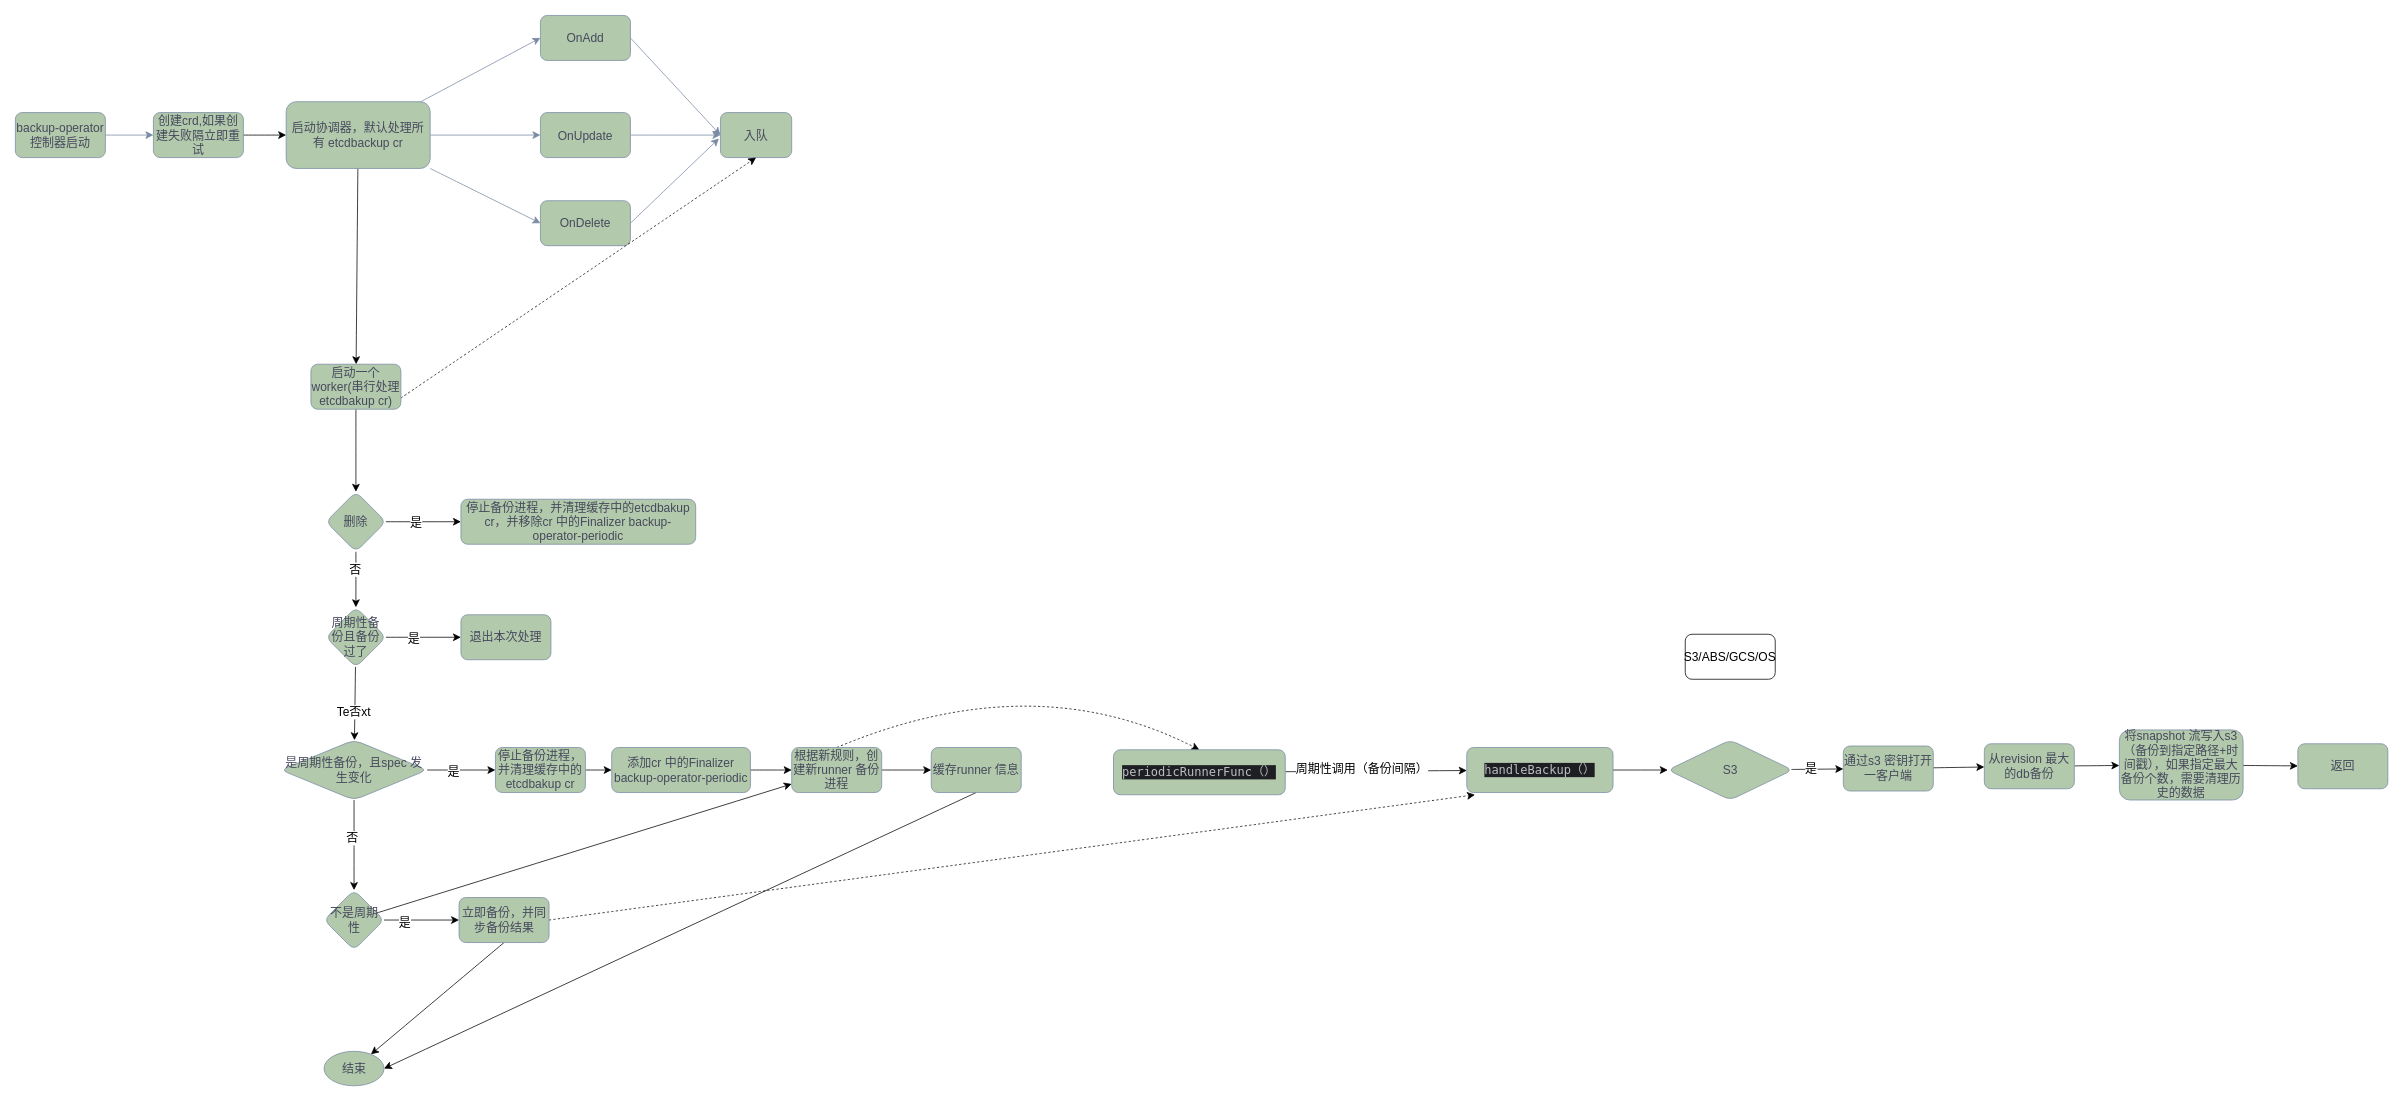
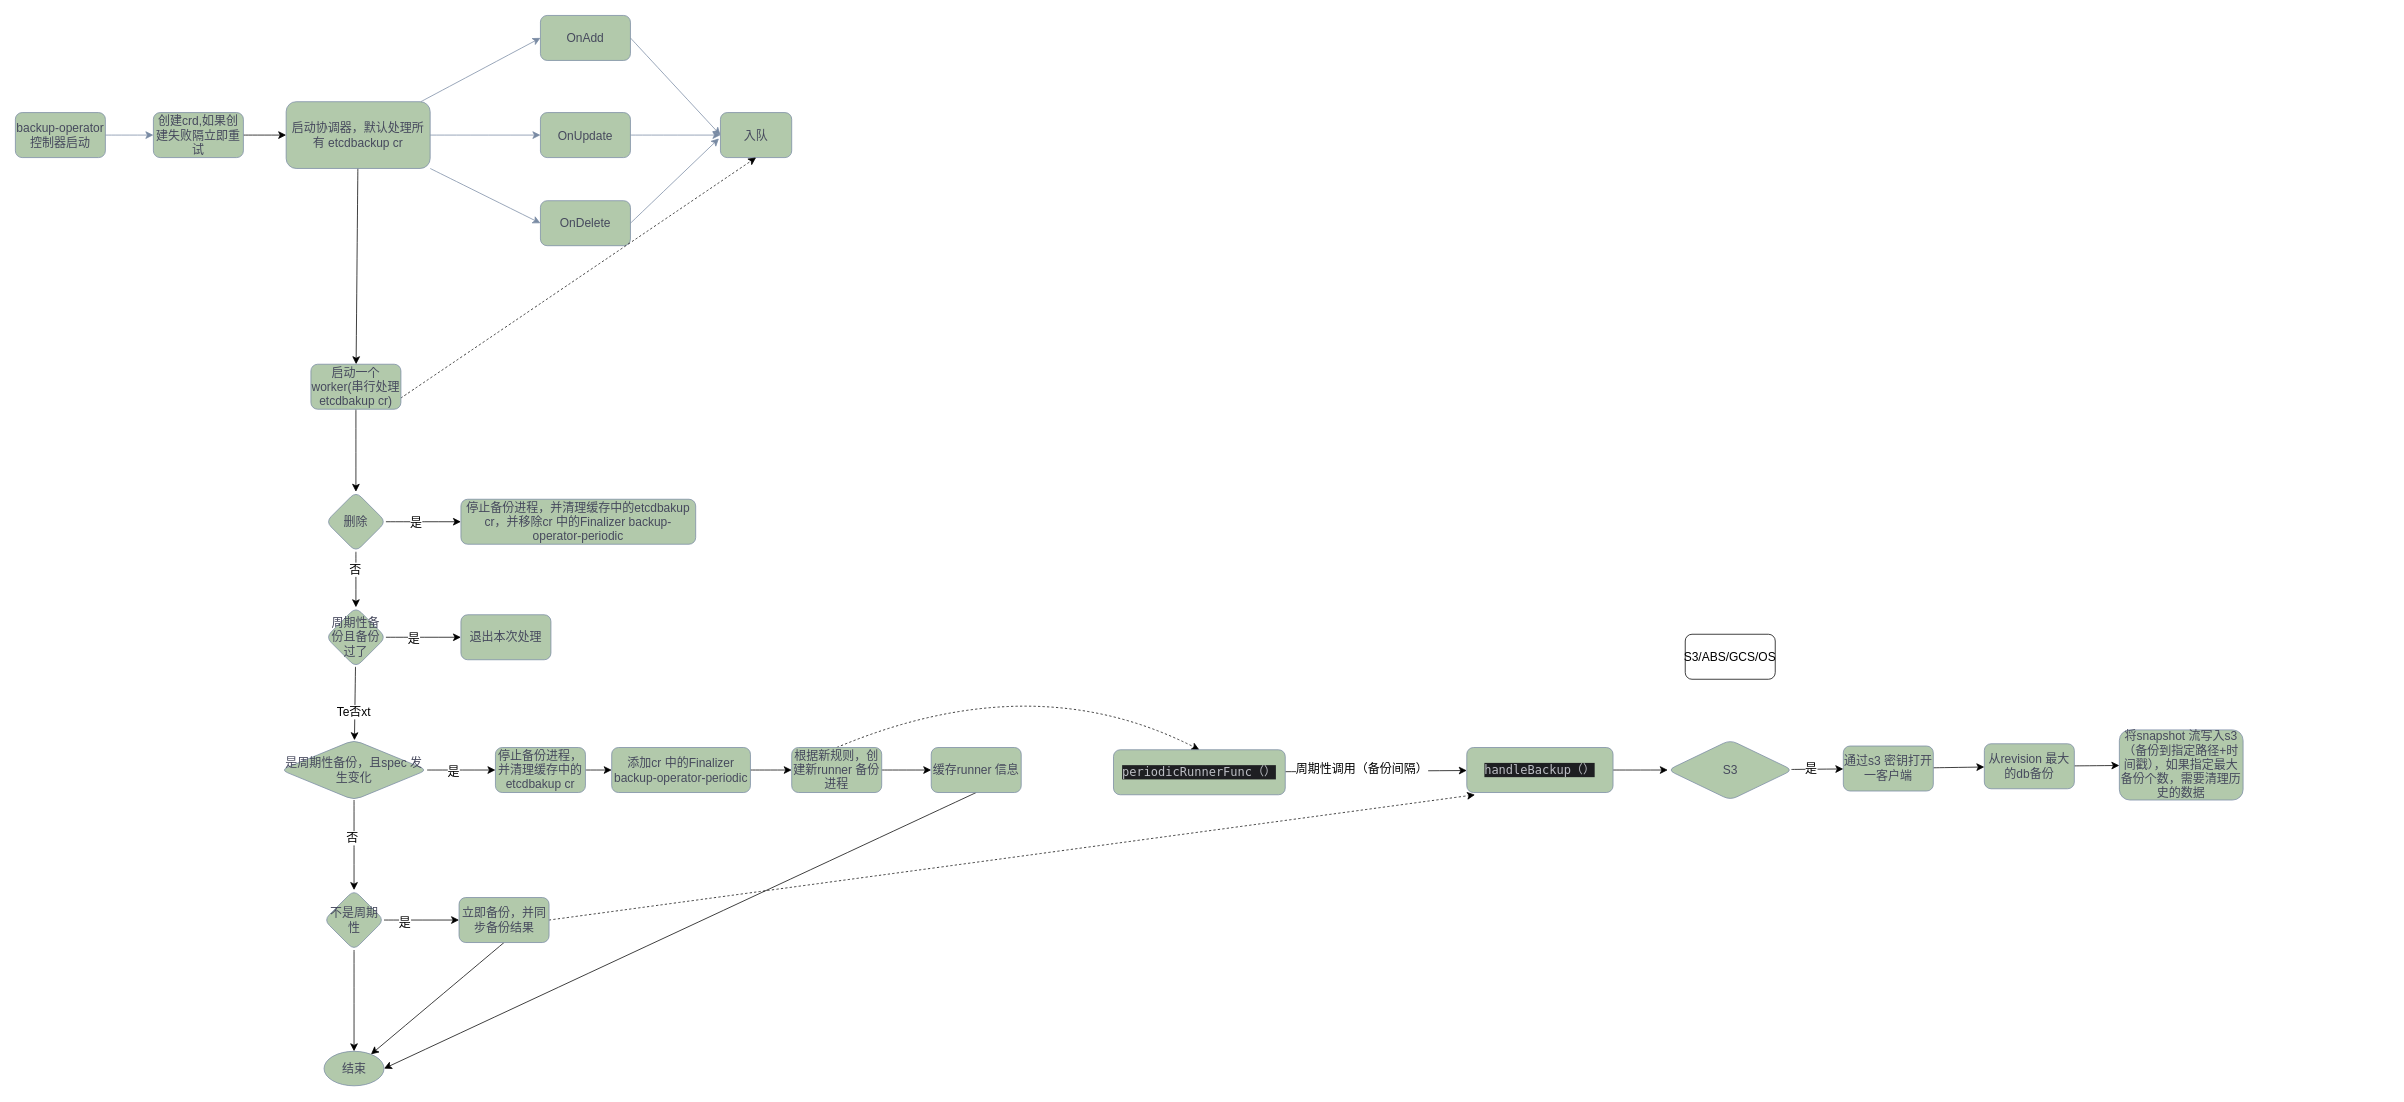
edge "将snapshot 流写入s3（备份到指定路径+时间戳），如果指定最大备份个数，需要清理历史的数据" -> "返回": removed
node "返回": removed
edge "不是周期性" -> "根据新规则，创建新runner 备份进程": now "不是周期性" -> "结束"
